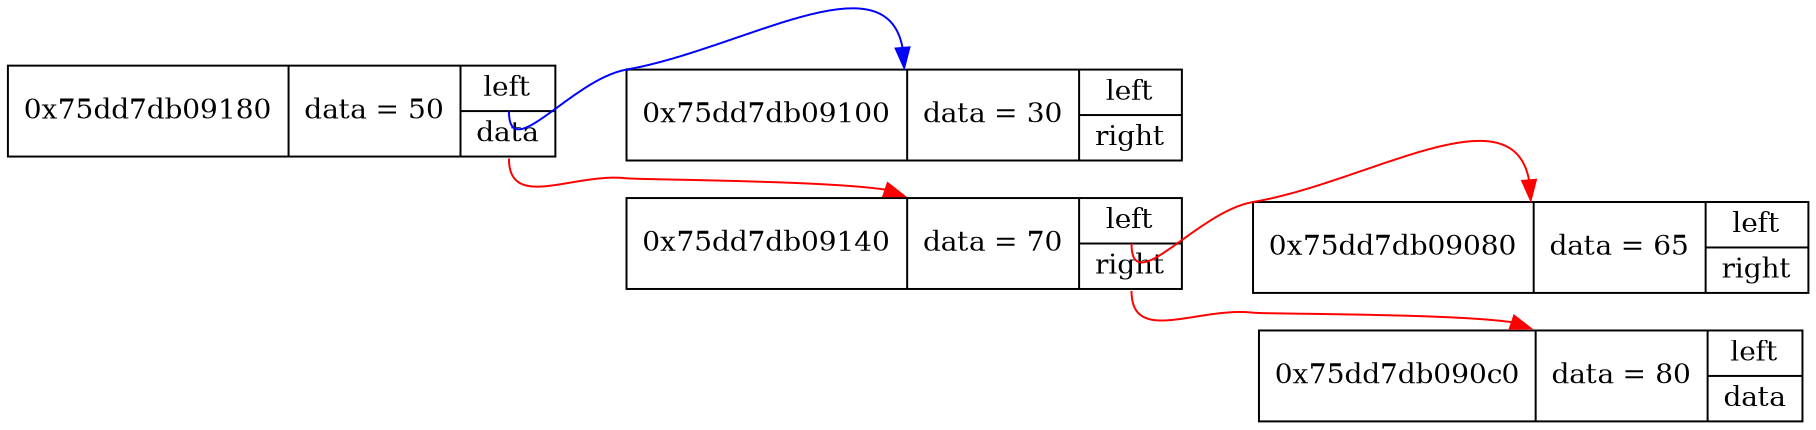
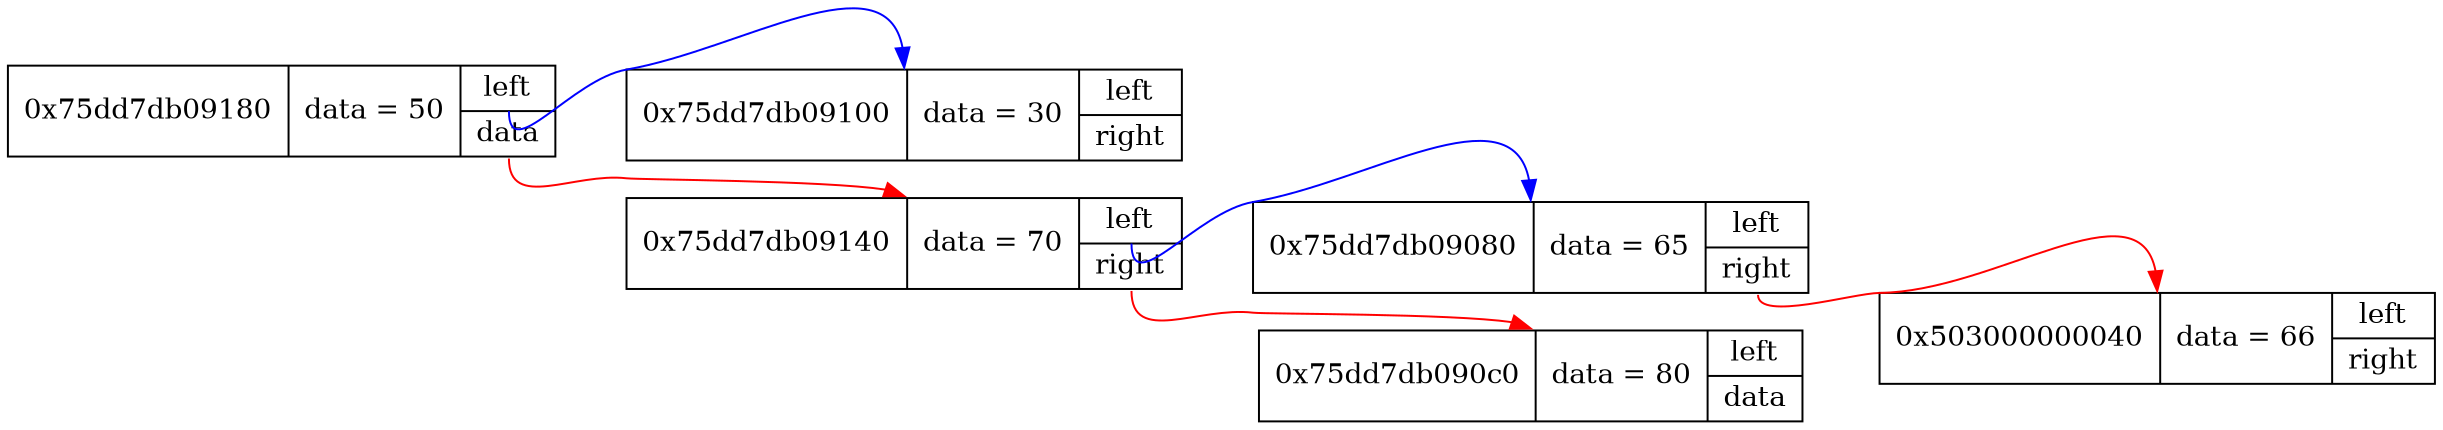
edge "0x75dd7db09140" -> "0x75dd7db09080": color red -> blue
node "0x503000000040": added
